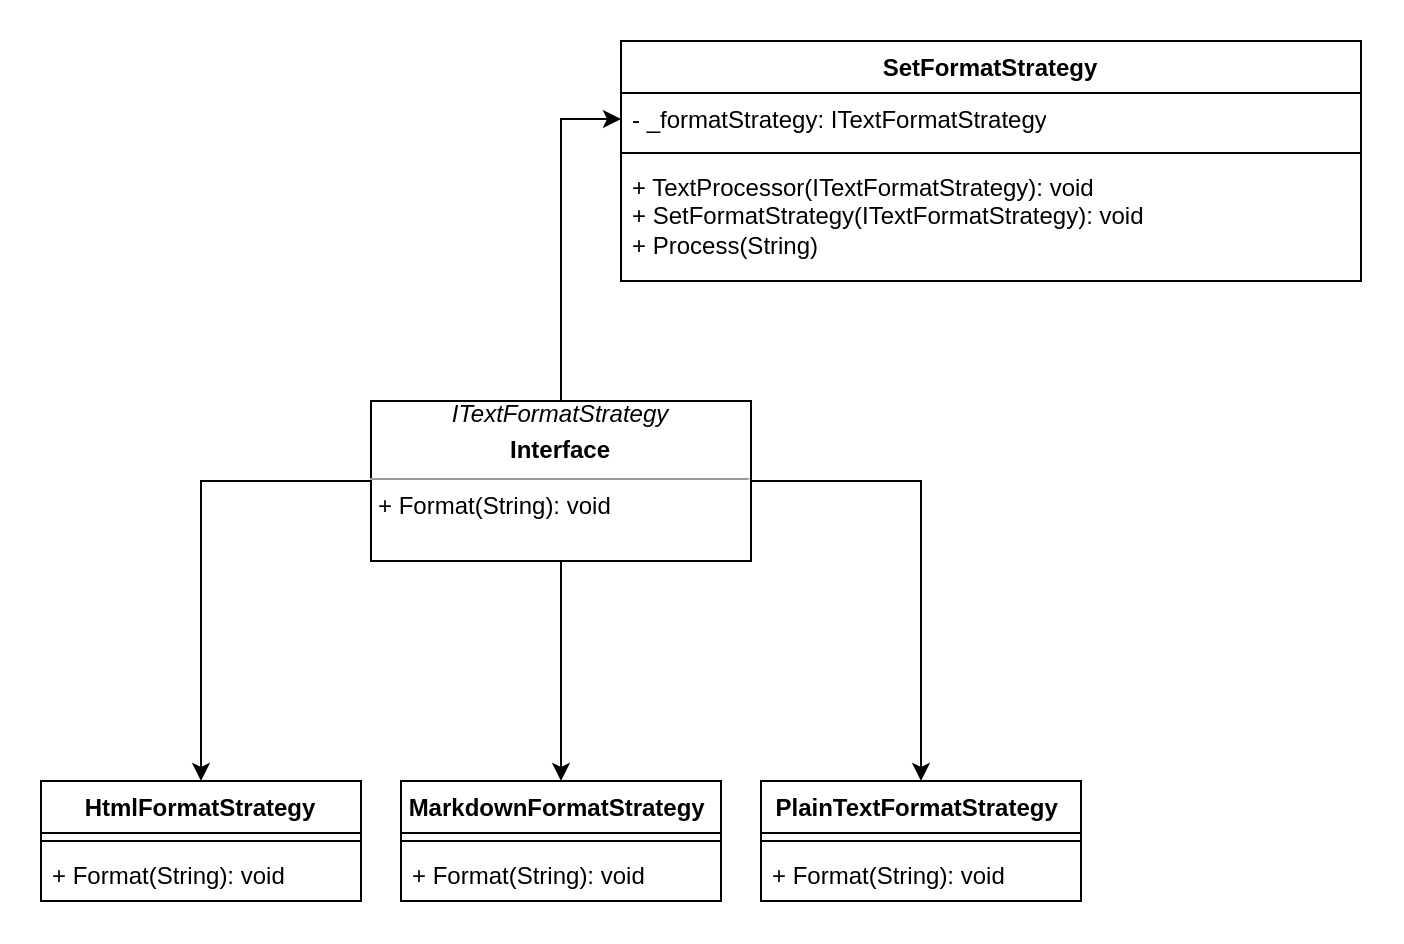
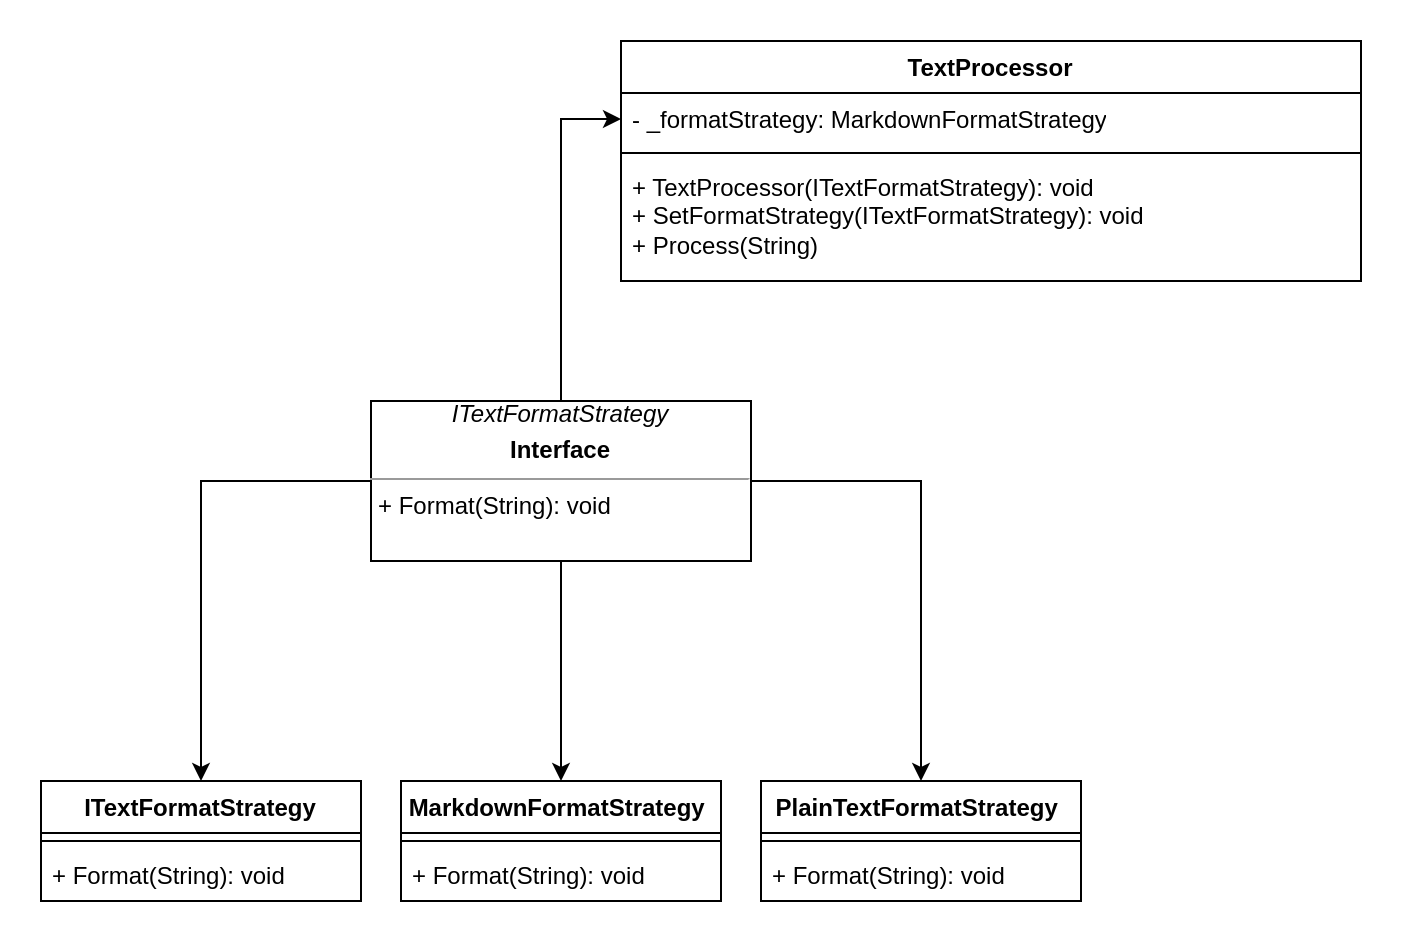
node "SetFormatStrategy": label "SetFormatStrategy" -> "TextProcessor"
node "- _formatStrategy: ITextFormatStrategy": label "- _formatStrategy: ITextFormatStrategy" -> "- _formatStrategy: MarkdownFormatStrategy"
node "HtmlFormatStrategy": label "HtmlFormatStrategy" -> "ITextFormatStrategy"
